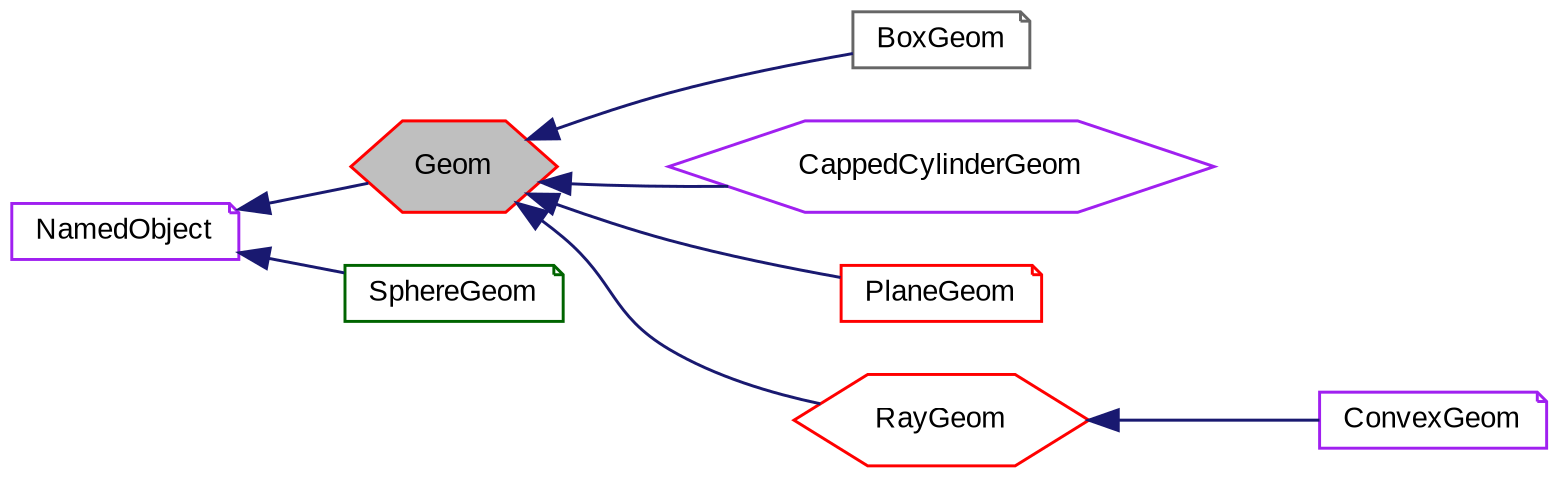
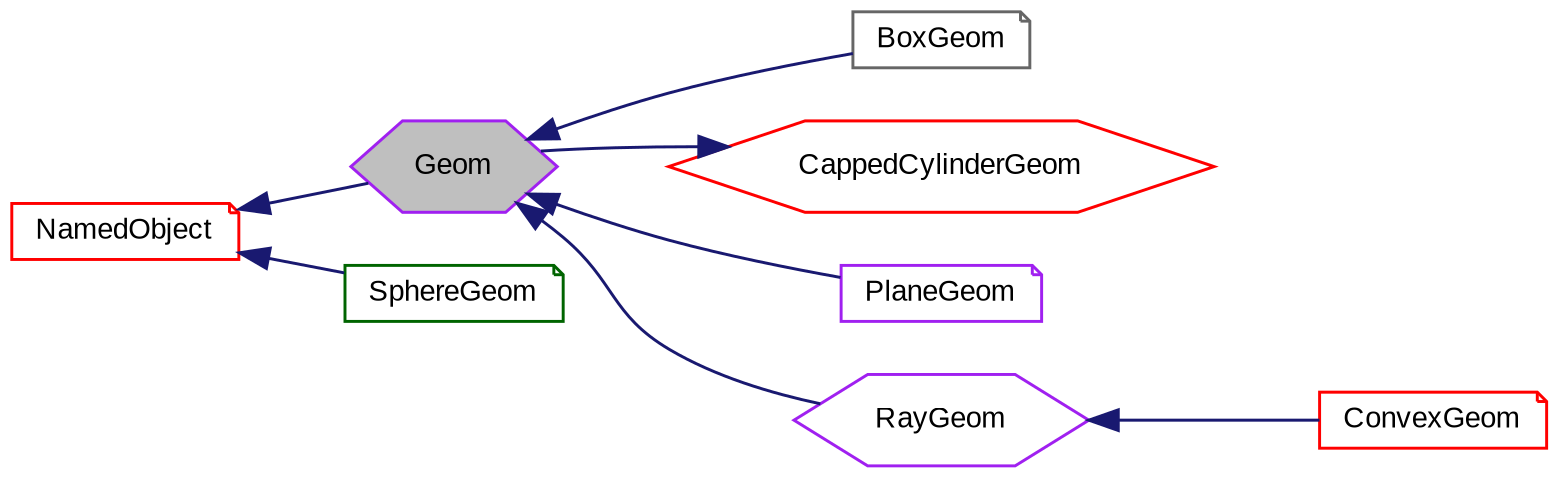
node "Geom": color red -> purple
node "CappedCylinderGeom": color purple -> red
edge "CappedCylinderGeom" -> "Geom": reversed
node "NamedObject": color purple -> red
node "PlaneGeom": color red -> purple
node "RayGeom": color red -> purple
node "ConvexGeom": color purple -> red
